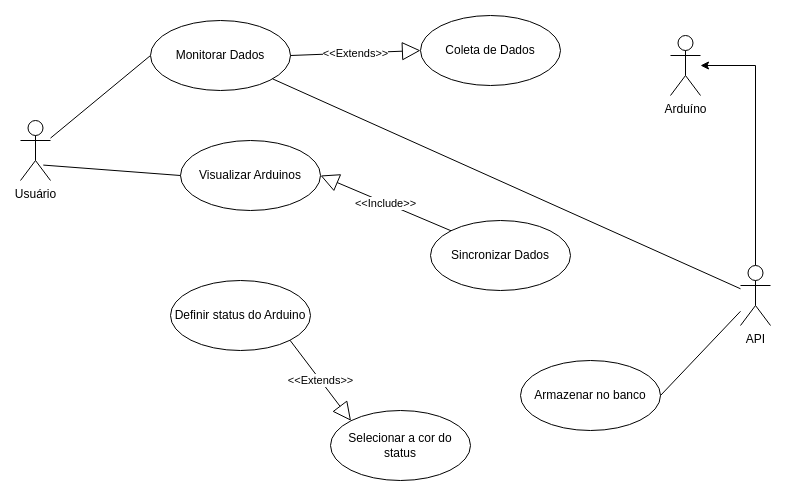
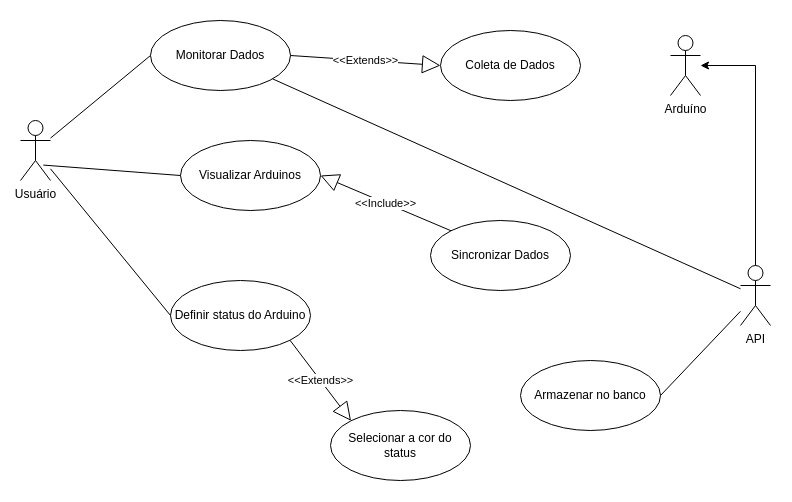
node "Coleta de Dados": moved (491, 51) -> (511, 66)
edge "Usuário" -- "Definir status do Arduino": added
